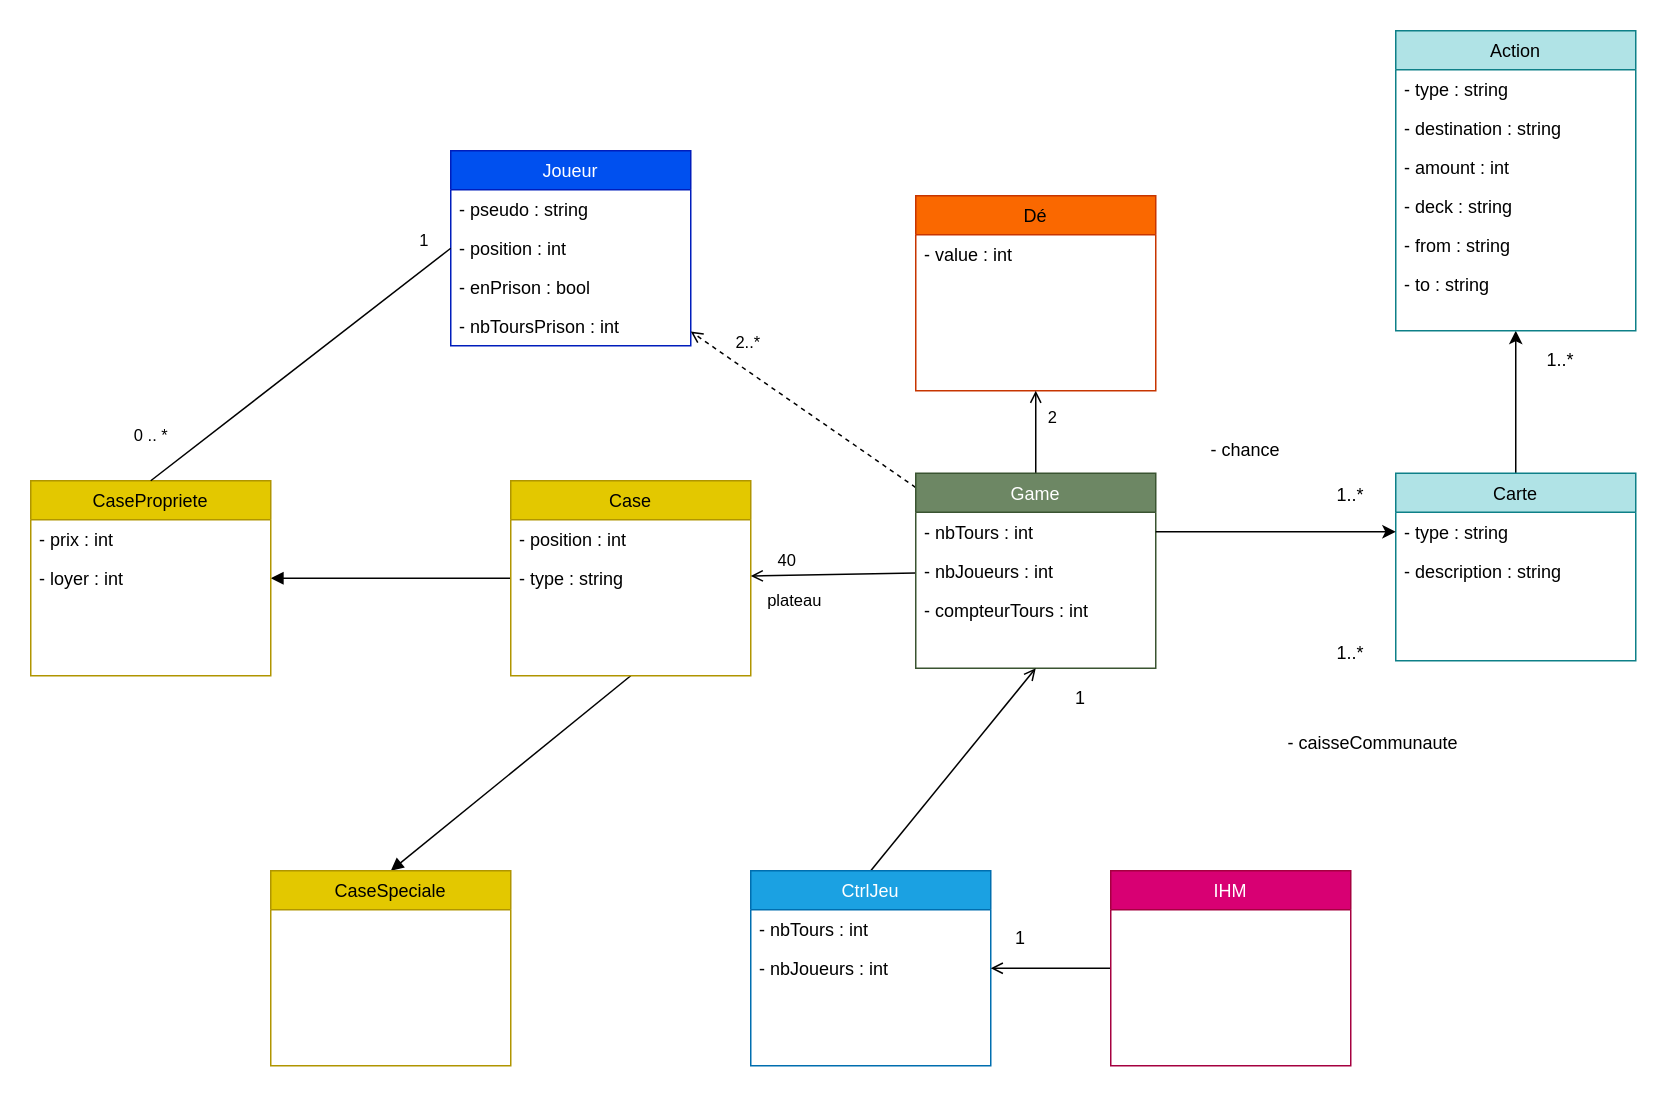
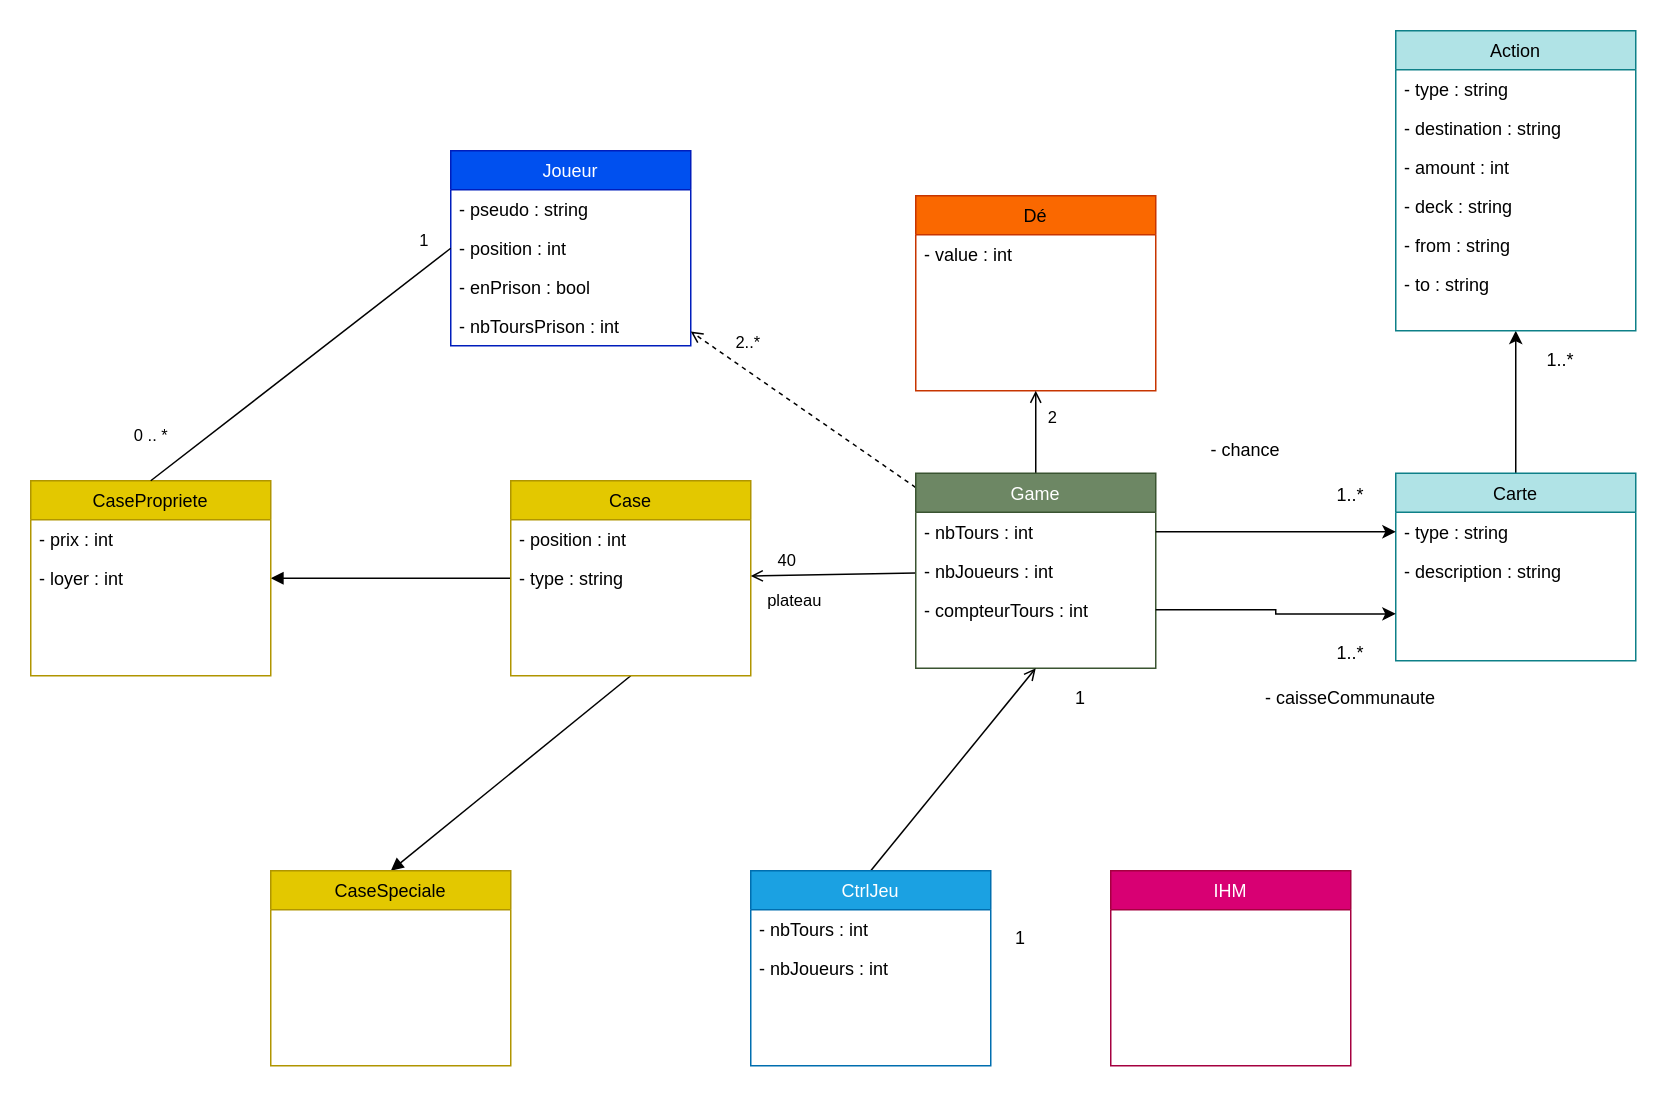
edge "- compteurTours : int" -> "Carte": added
node "- caisseCommunaute": moved (1373, 743) -> (1351, 698)
edge "IHM" -> "CtrlJeu": removed
